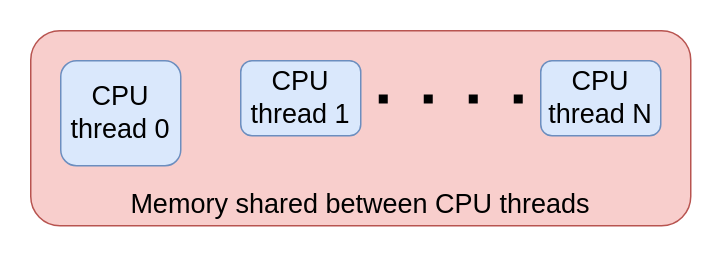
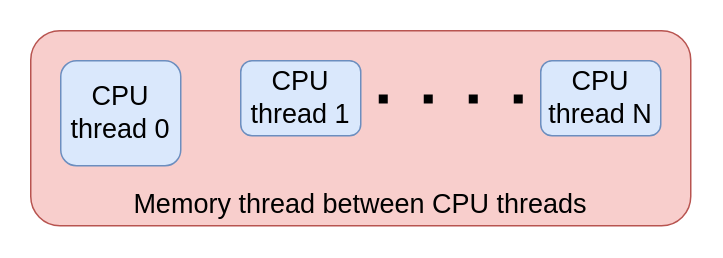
node "Memory shared between CPU threads": label "Memory shared between CPU threads" -> "Memory thread between CPU threads"
